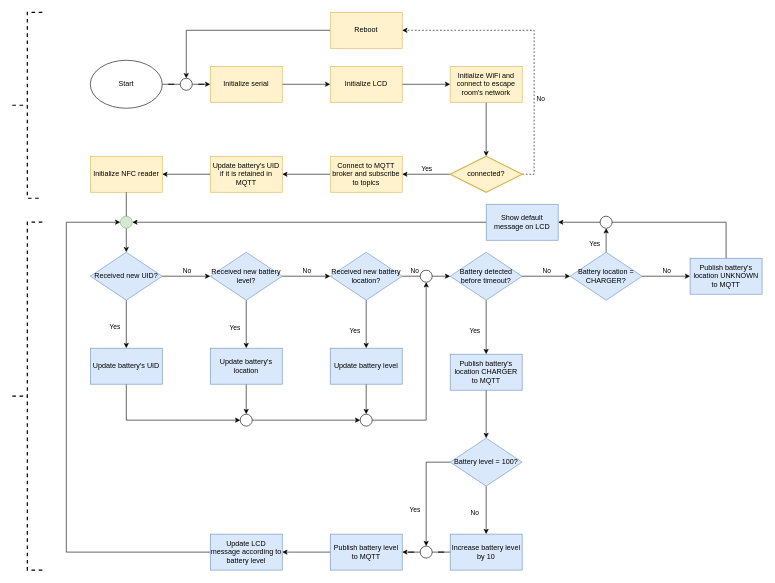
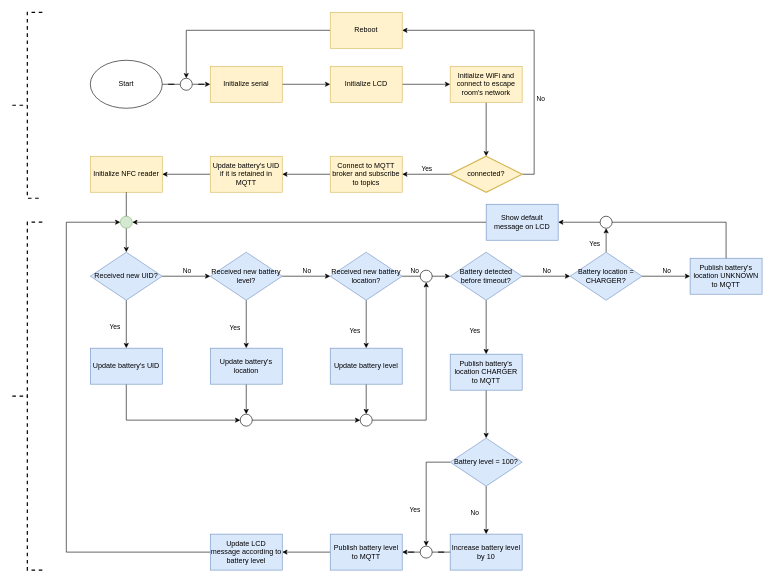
edge "connected?" -> "Reboot": style dashed -> solid
